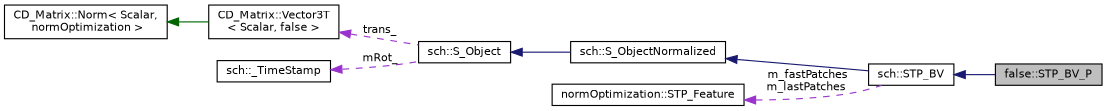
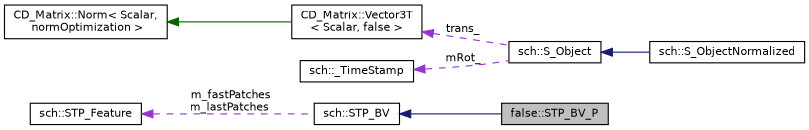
edge "sch::STP_BV" -> "sch::S_ObjectNormalized": removed
node "normOptimization::STP_Feature": label "normOptimization::STP_Feature" -> "sch::STP_Feature"
